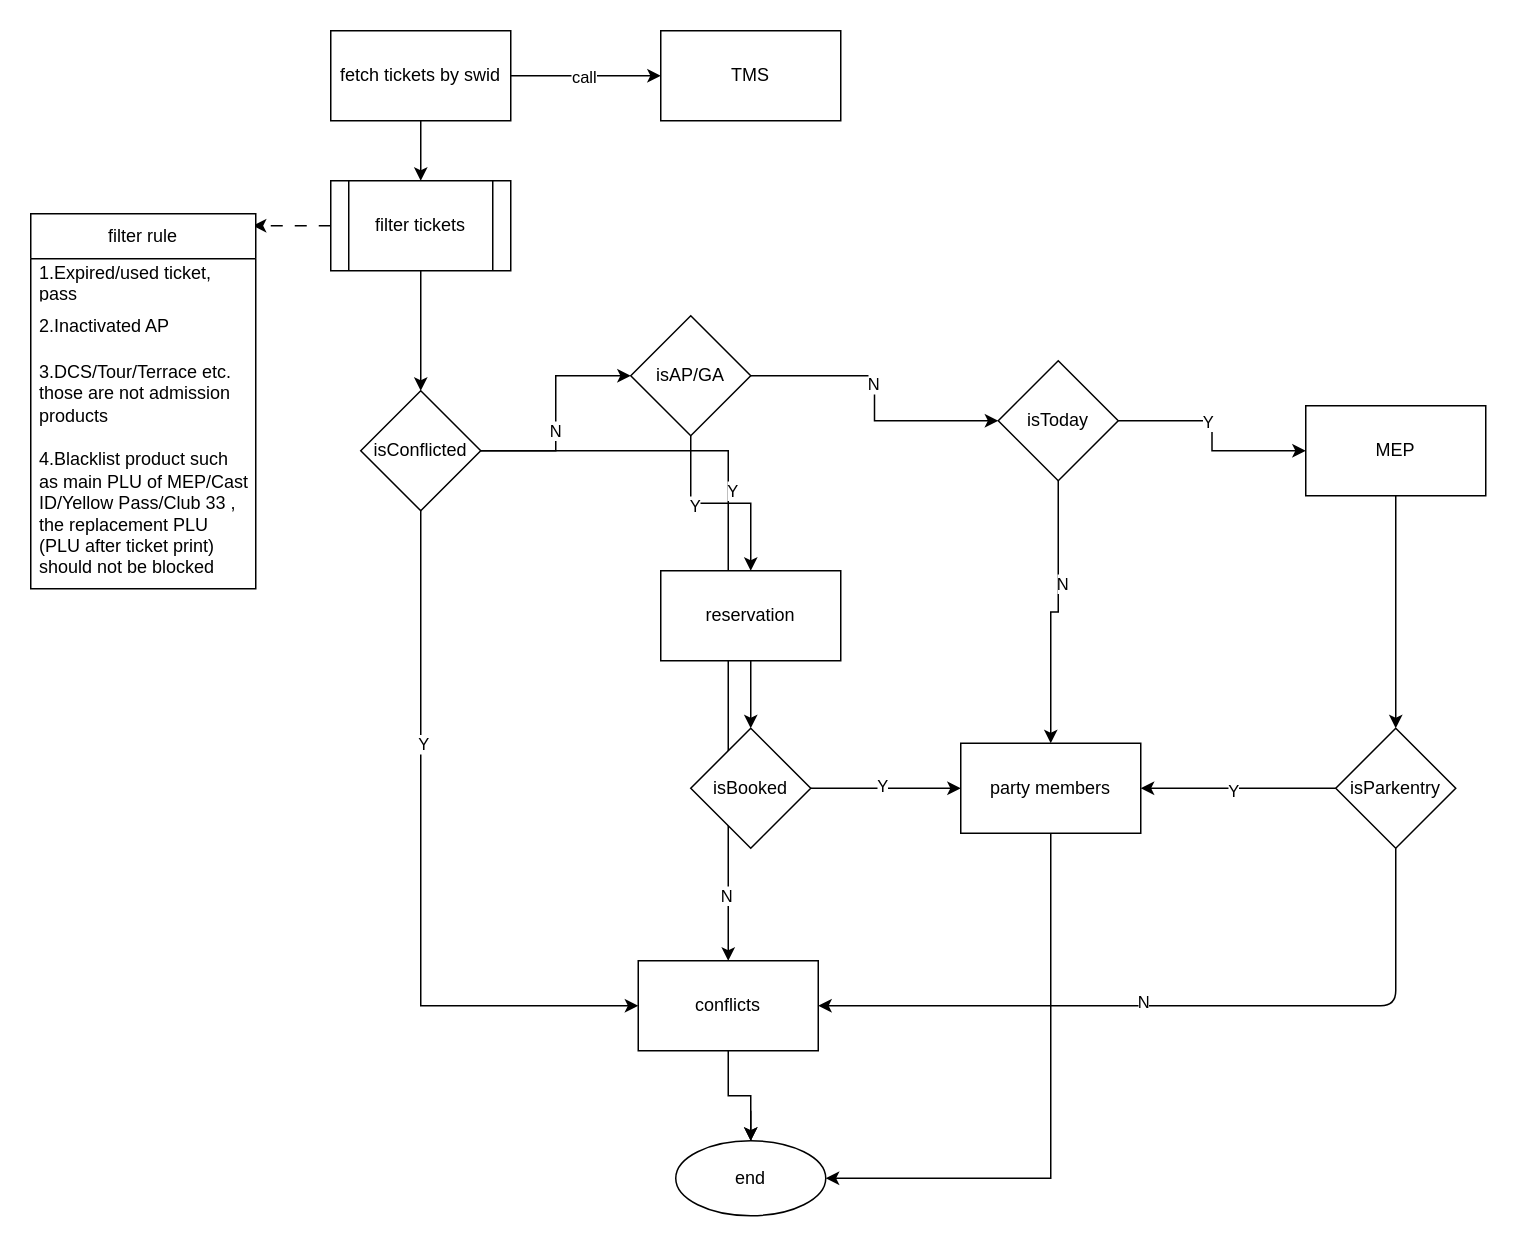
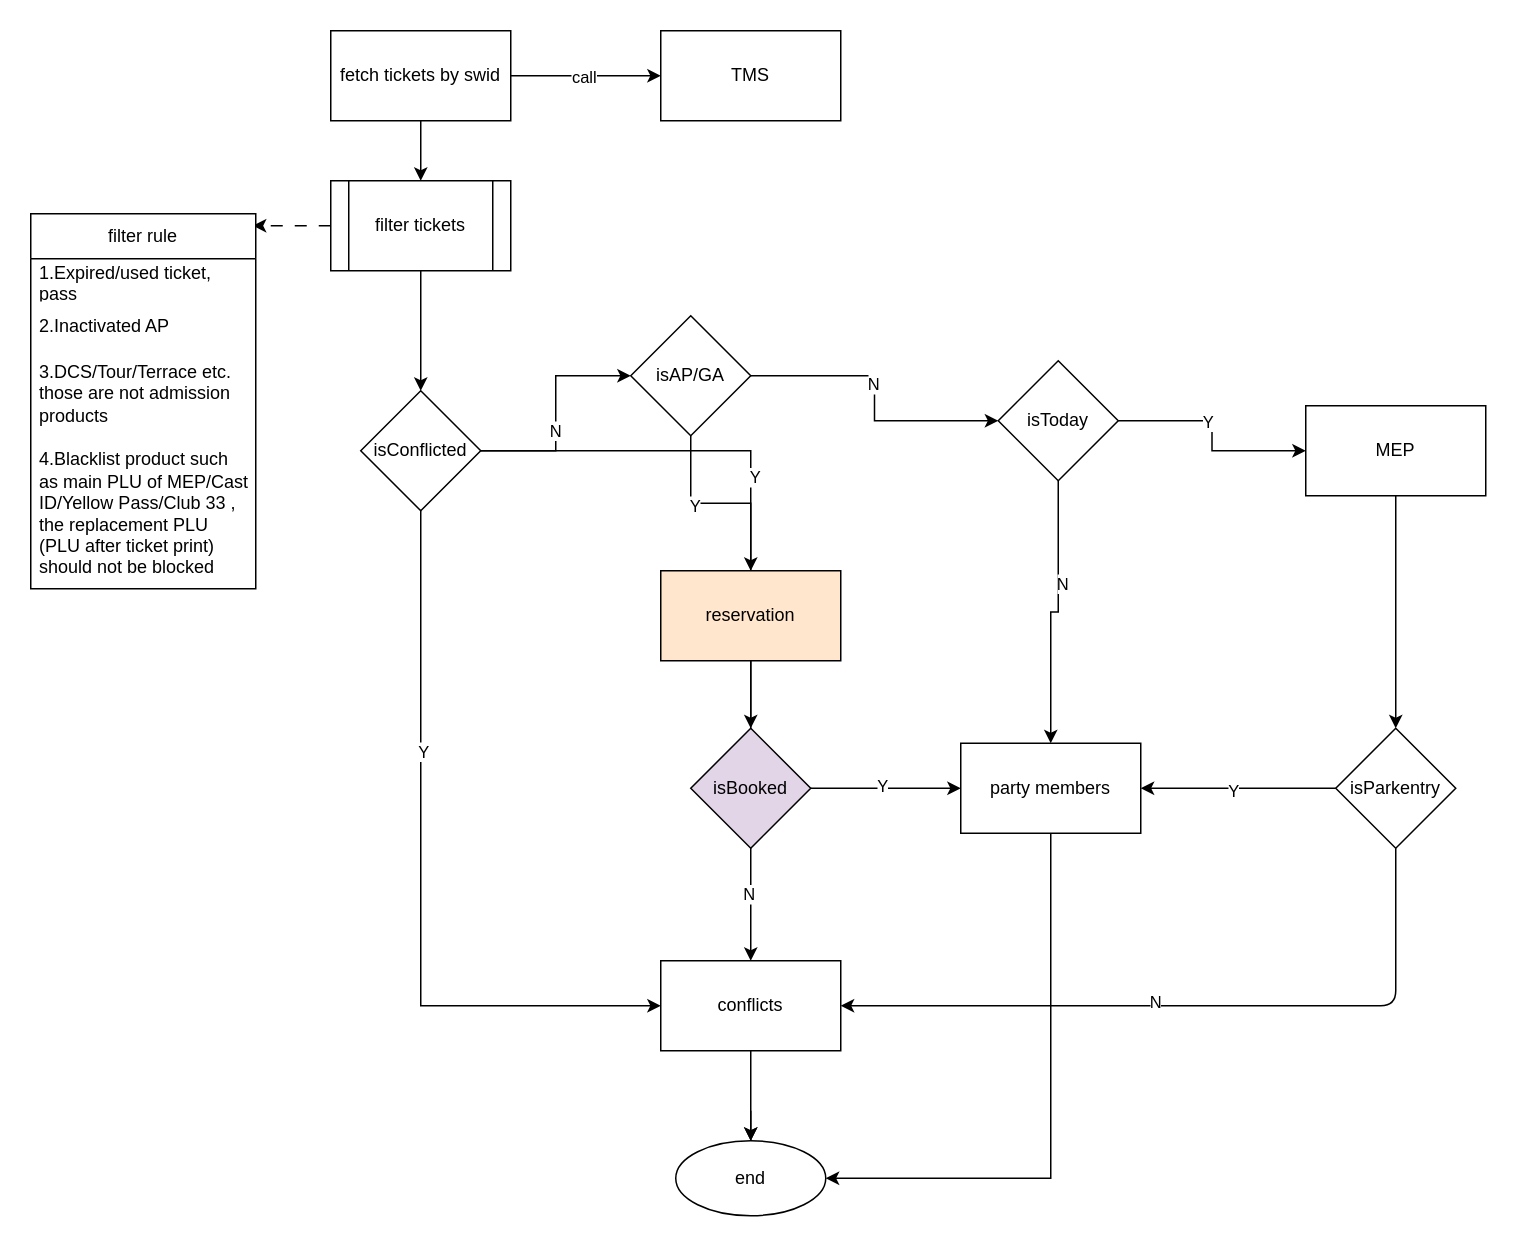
node "reservation": fillcolor #ffffff -> #ffe6cc
node "isBooked": fillcolor #ffffff -> #e1d5e7
node "conflicts": moved (728, 1006) -> (751, 1006)
